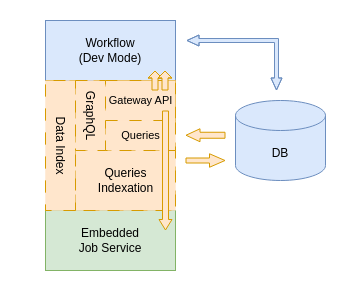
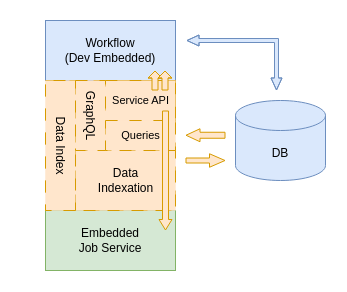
node "Workflow (Dev Mode)": label "Workflow (Dev Mode)" -> "Workflow (Dev Embedded)"
node "Gateway API": label "Gateway API" -> "Service API"
node "Queries Indexation": label "Queries Indexation" -> "Data Indexation"
